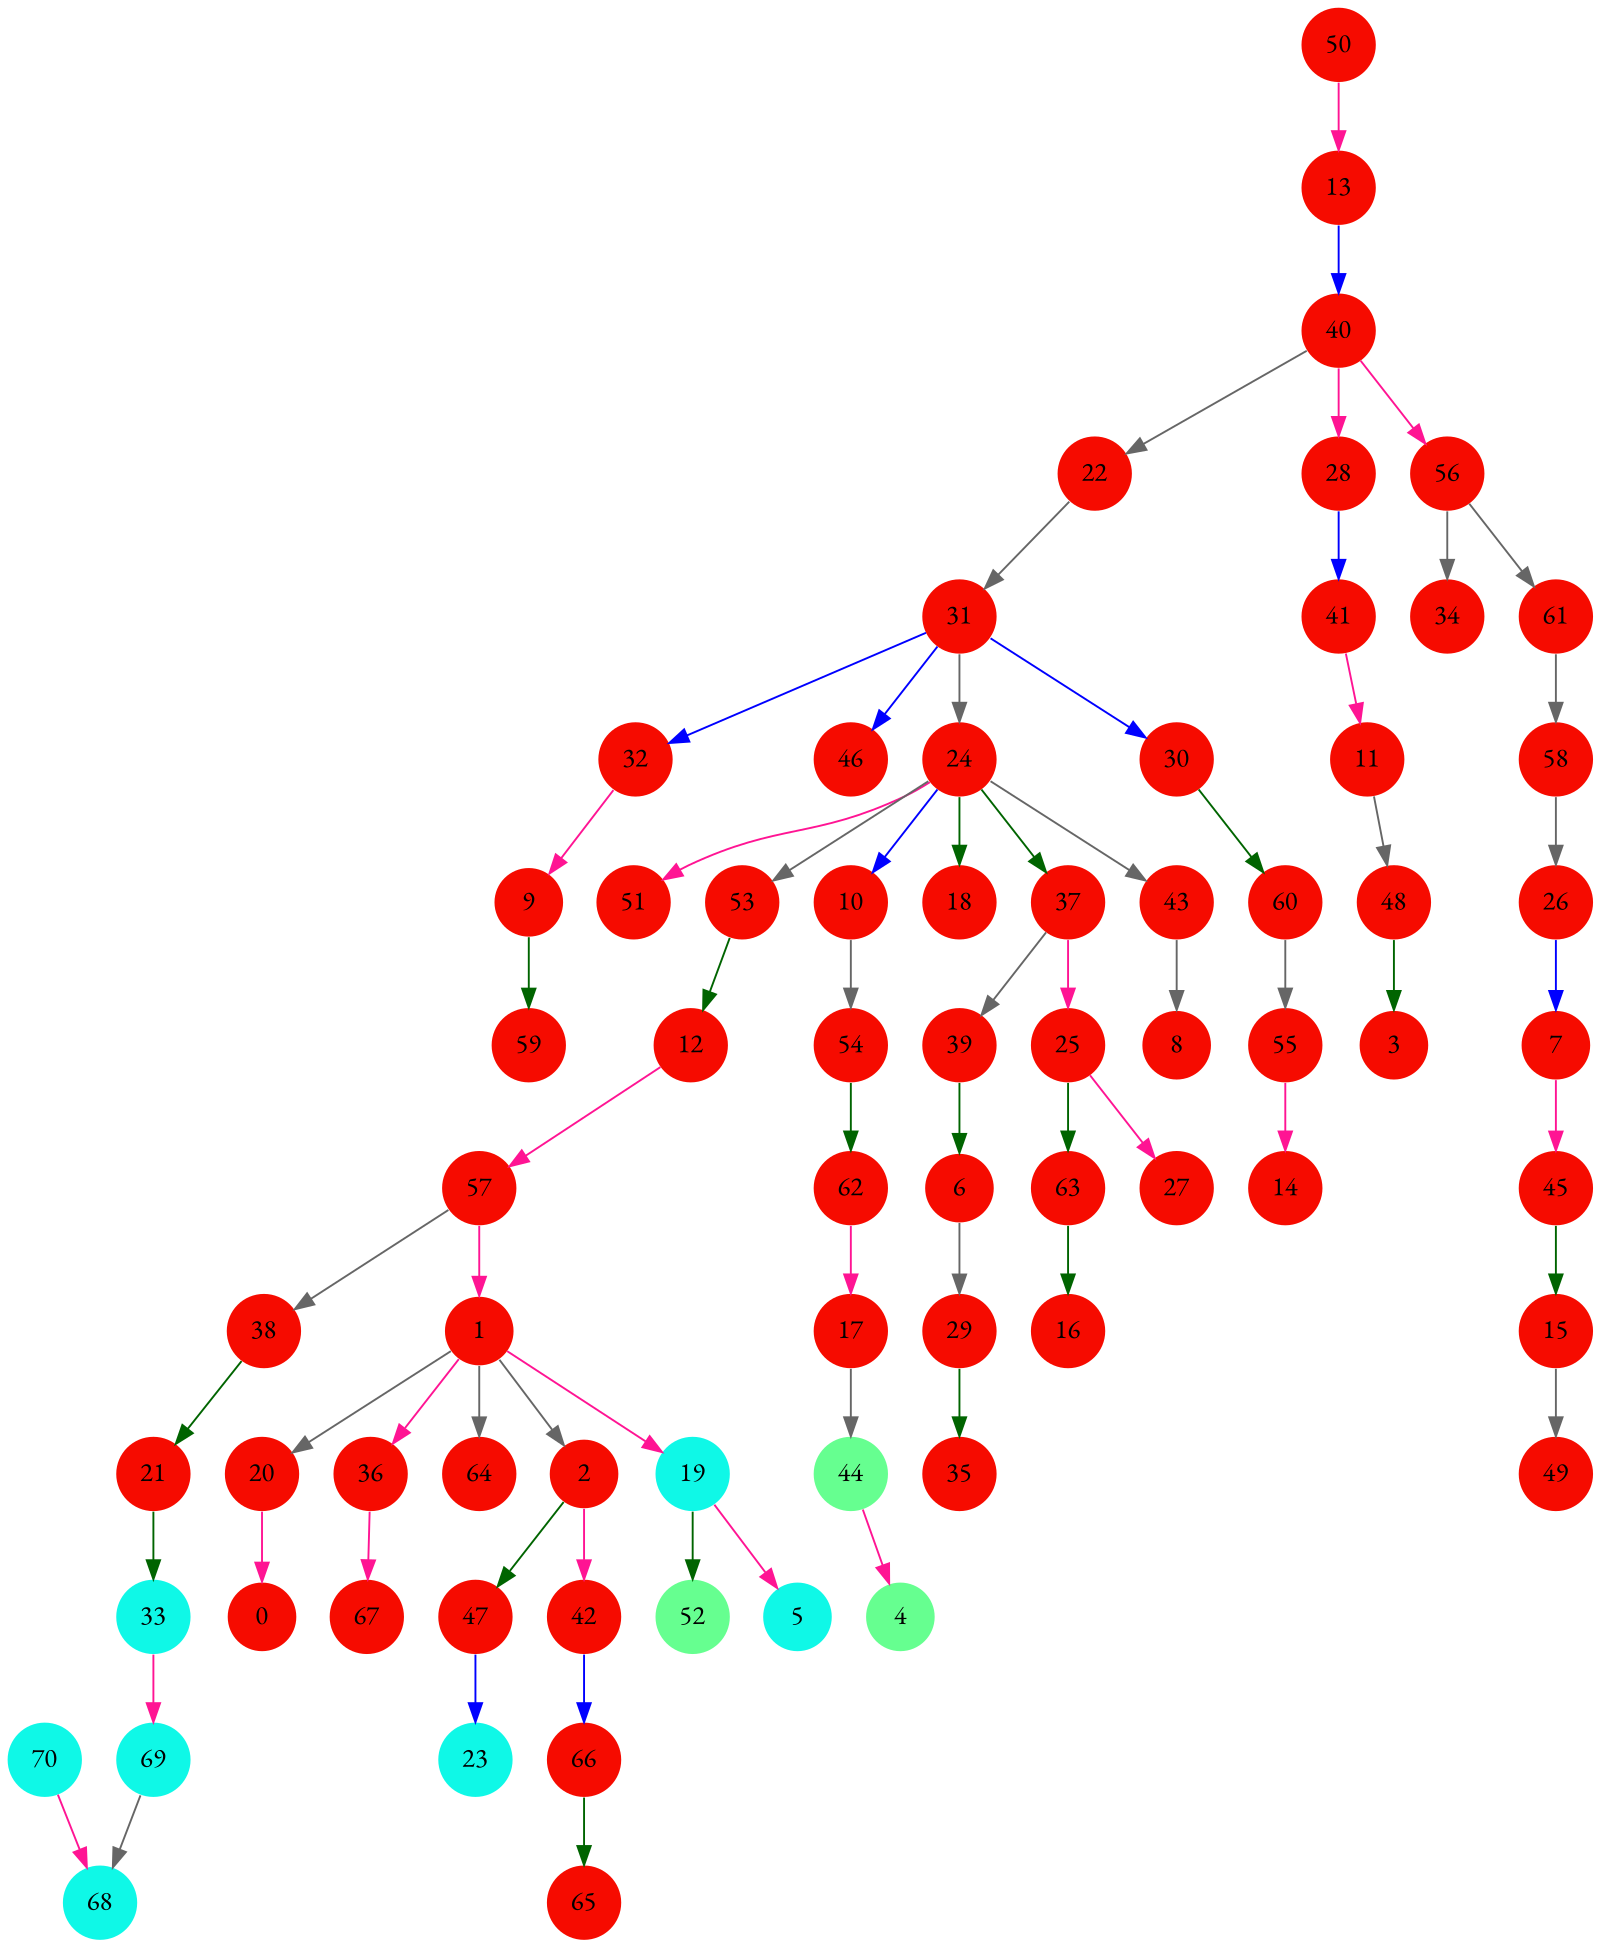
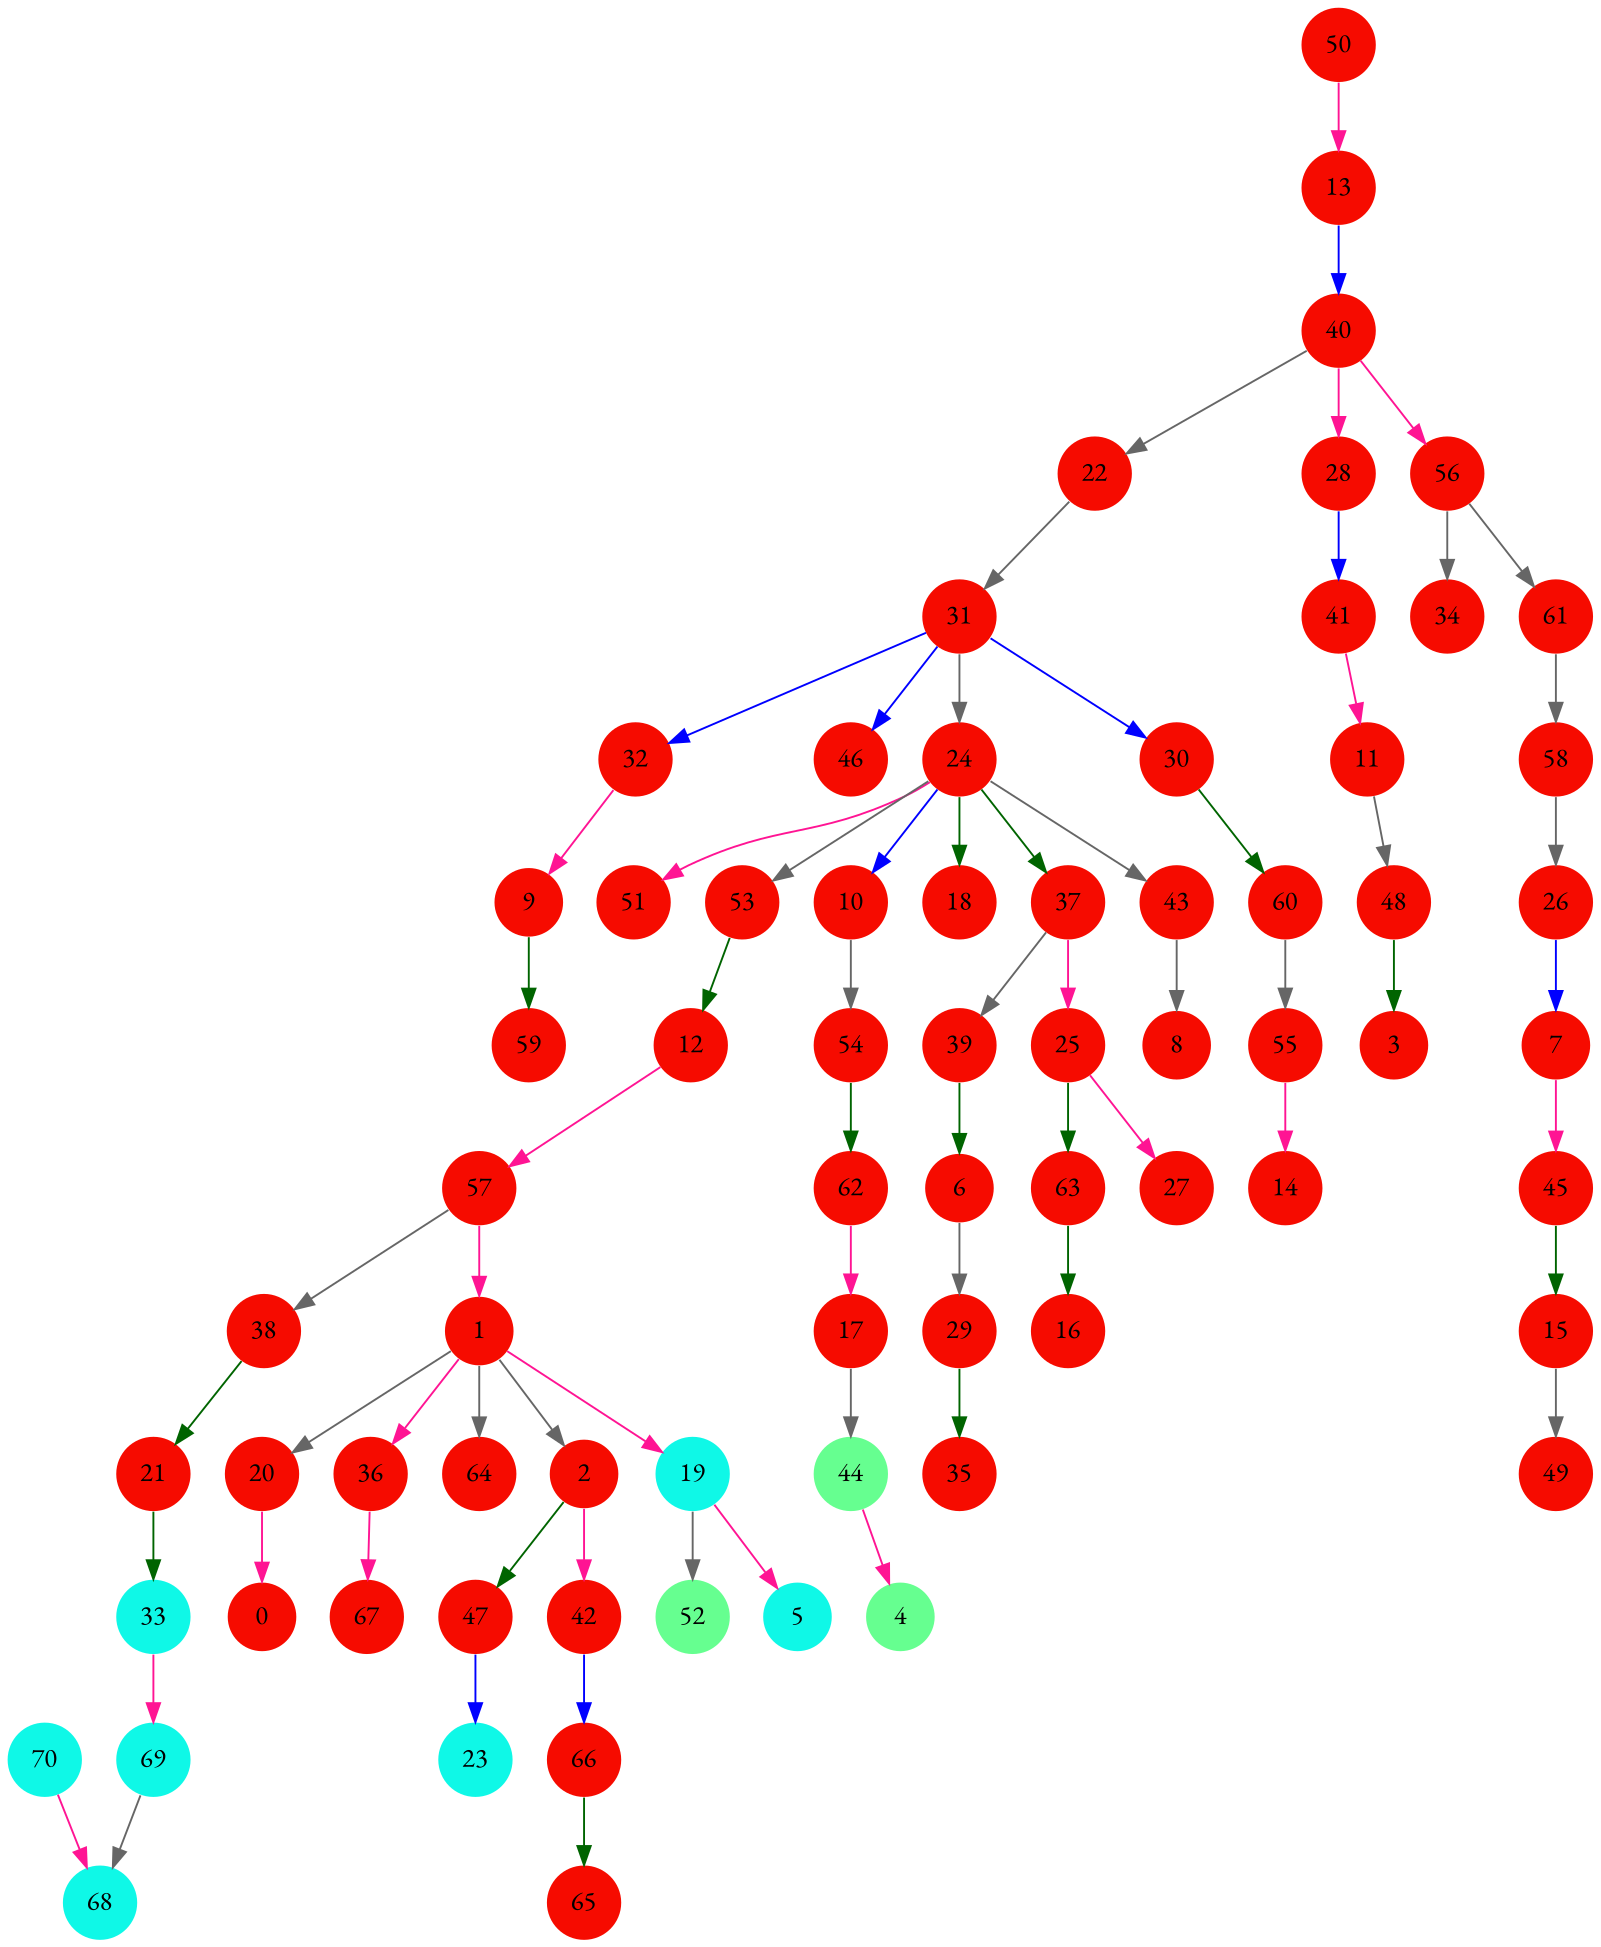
edge "19" -> "52": color darkgreen -> gray40
